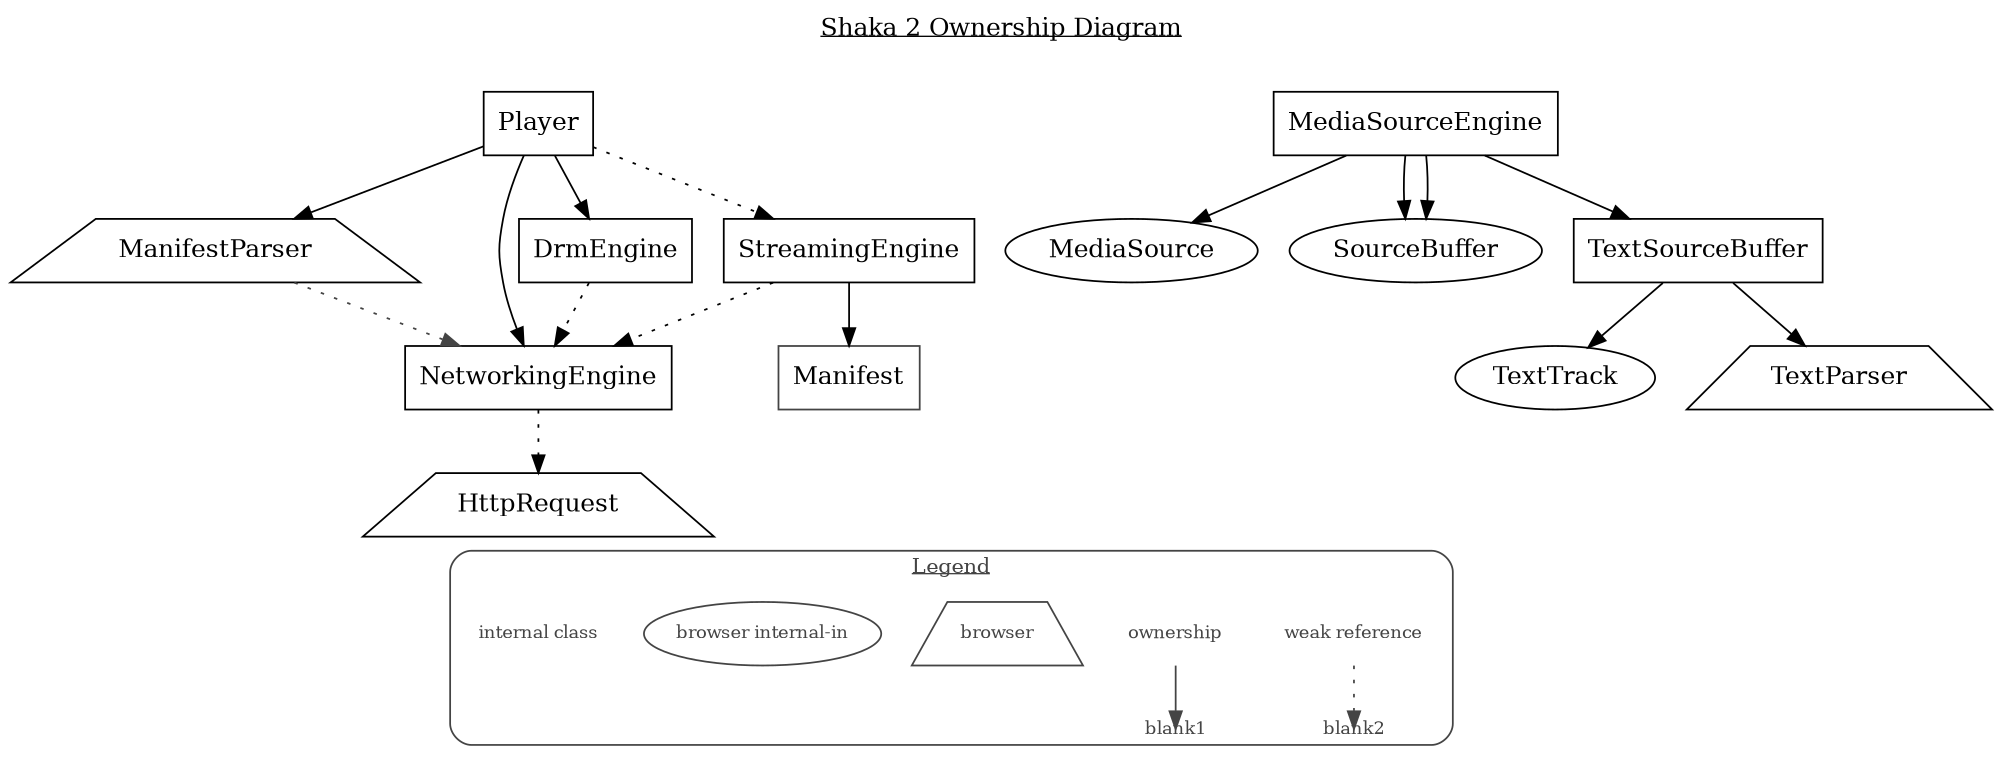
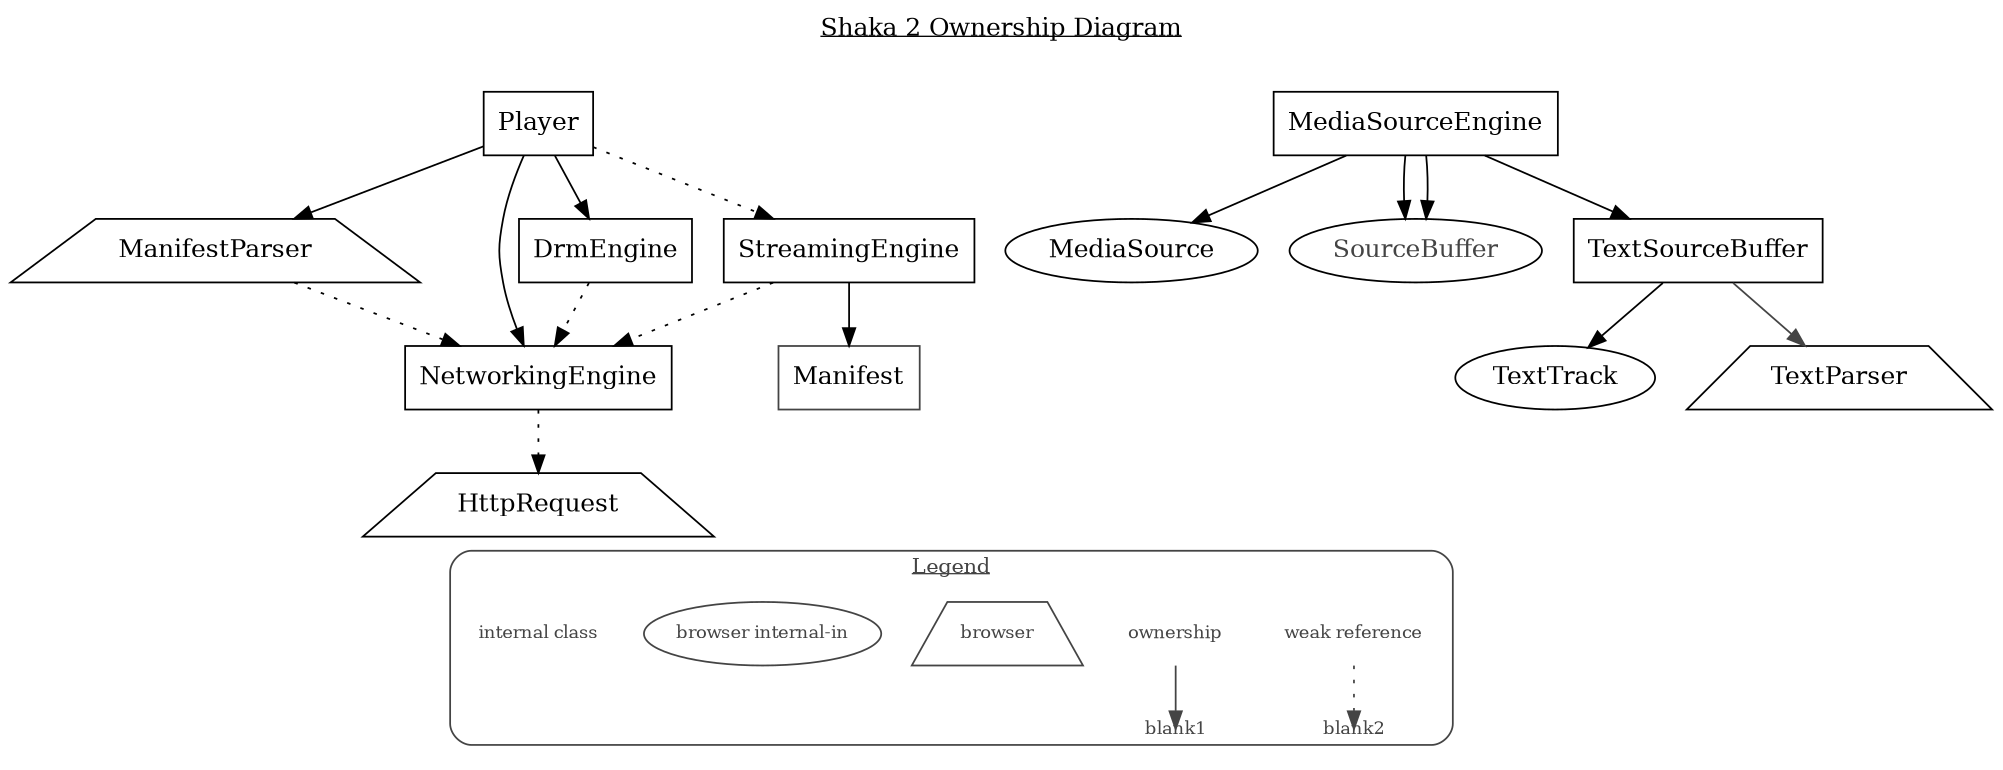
node "SourceBuffer": fontcolor black -> #444444
edge "TextSourceBuffer" -> "TextParser": color black -> #444444
edge "ManifestParser" -> "NetworkingEngine": color #444444 -> black
